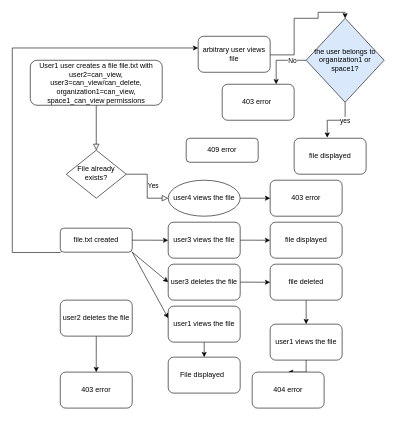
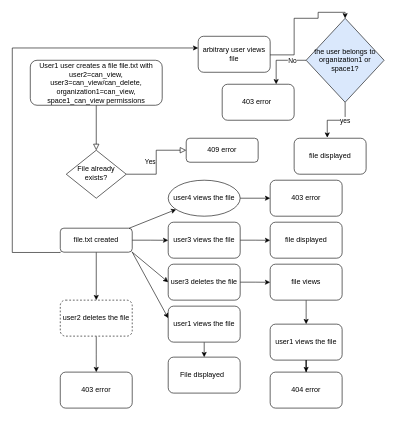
edge "File already exists?" -> "user4 views the file": now "File already exists?" -> "409 error"
edge "file.txt created" -> "user4 views the file": added
node "file deleted": label "file deleted" -> "file views"
edge "file.txt created" -> "user2 deletes the file": added
node "user2 deletes the file": style solid -> dashed
node "404 error": moved (288, 390) -> (306, 390)
